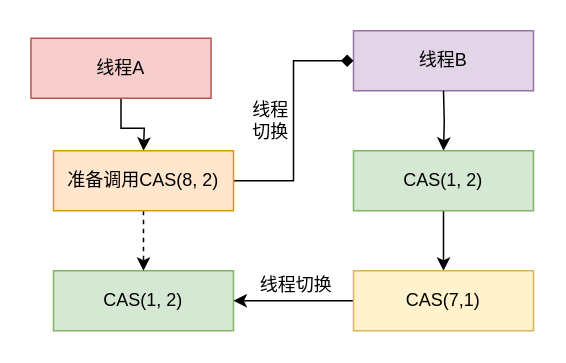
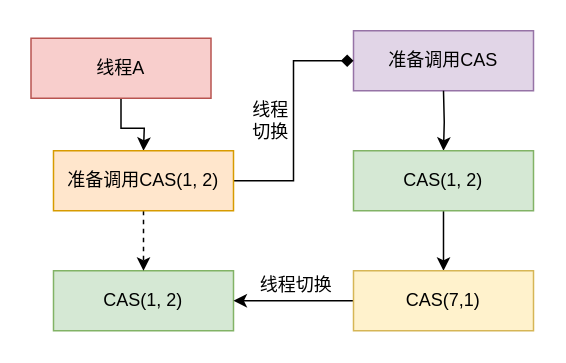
node "线程B": label "线程B" -> "准备调用CAS"
node "准备调用CAS(8, 2)": label "准备调用CAS(8, 2)" -> "准备调用CAS(1, 2)"
